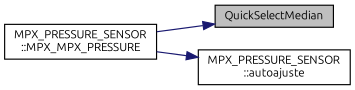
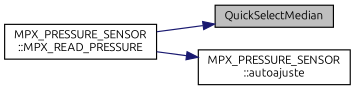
node "MPX_PRESSURE_SENSOR ::MPX_MPX_PRESSURE": label "MPX_PRESSURE_SENSOR ::MPX_MPX_PRESSURE" -> "MPX_PRESSURE_SENSOR ::MPX_READ_PRESSURE"
